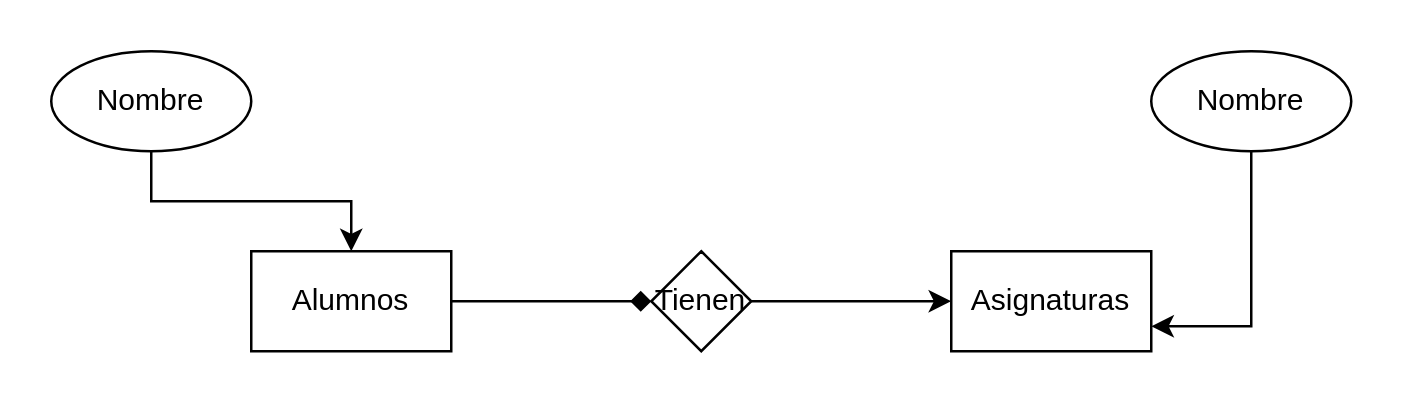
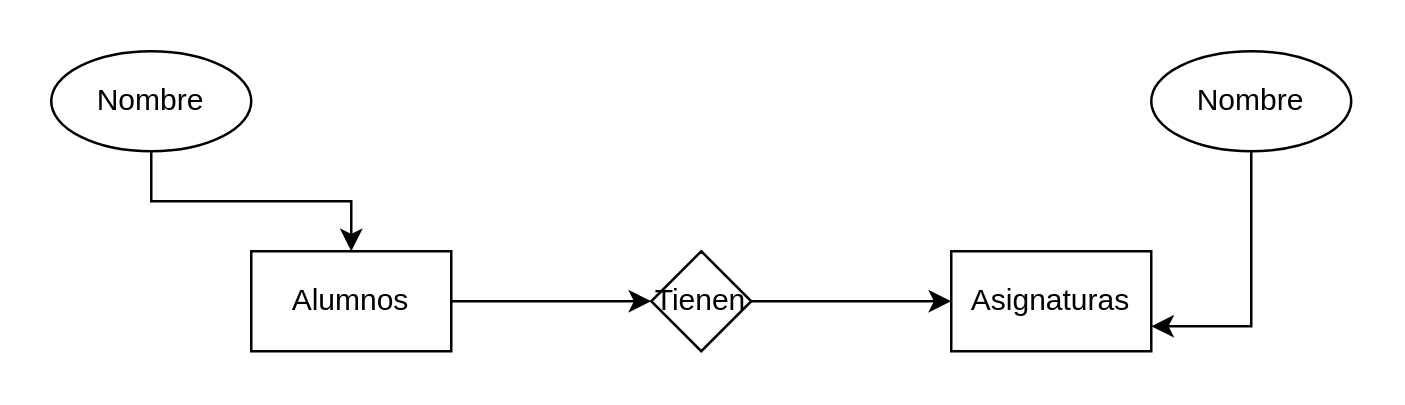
edge "Alumnos" -> "Tienen": arrowhead diamond -> classic
